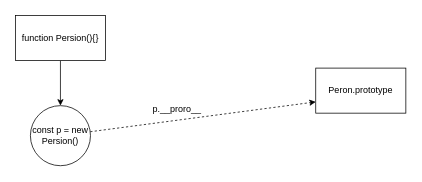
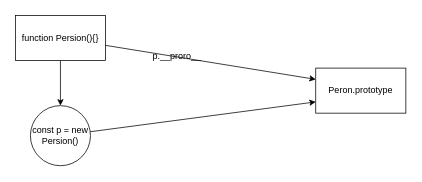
edge "function Persion(){}" -> "Peron.prototype": added
node "p.__proro__": moved (177, 109) -> (177, 57)
edge "const p = new Persion()" -> "Peron.prototype": style dashed -> solid
